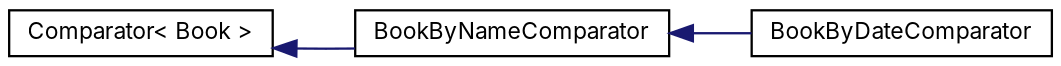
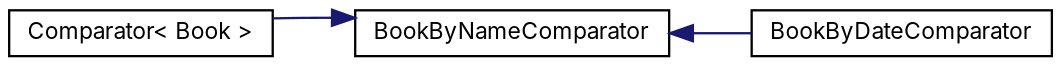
edge "BookByNameComparator" -> "Comparator< Book >": reversed
